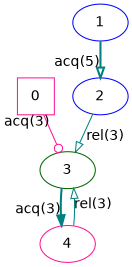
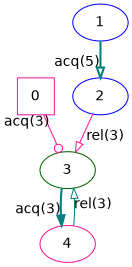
edge "2" -> "3": color teal -> deeppink
